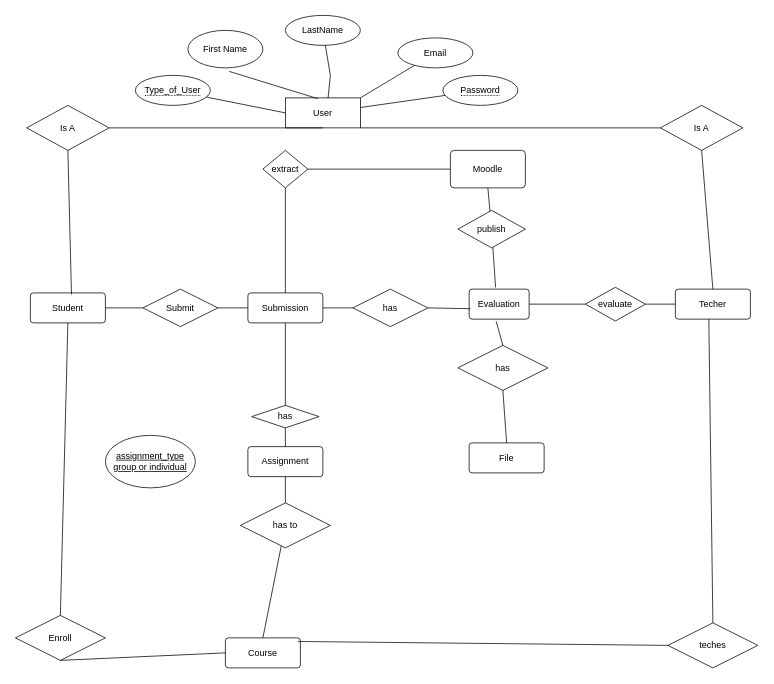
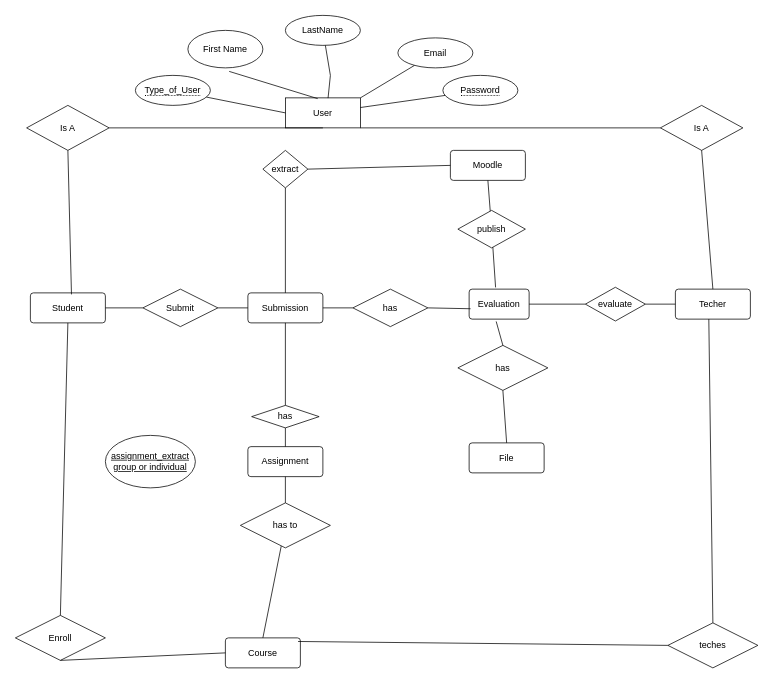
node "Moodle": size 75x38 -> 75x30
node "assignment_type group or individual": label "assignment_type group or individual" -> "assignment_extract group or individual"
